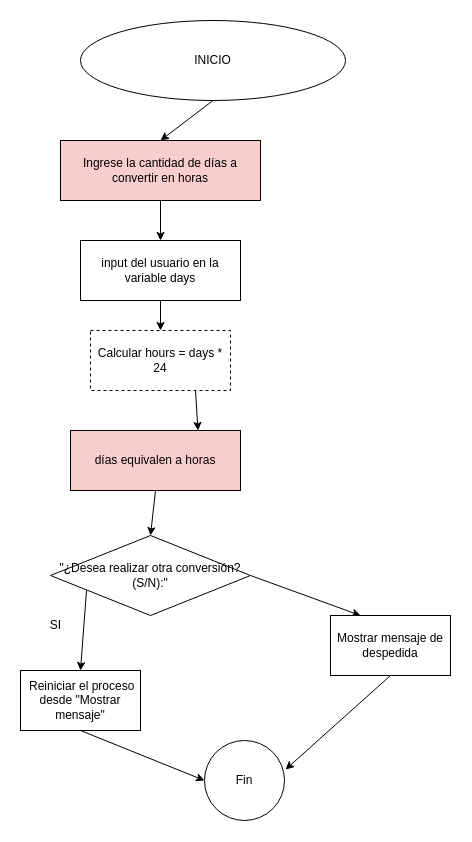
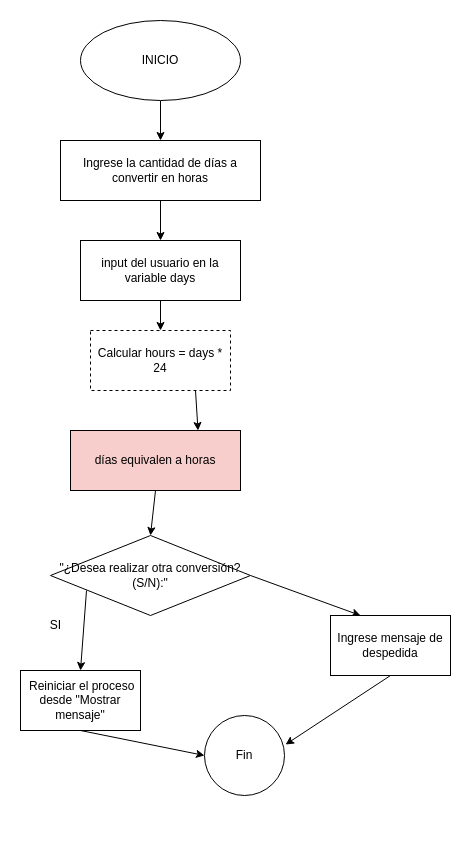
node "INICIO": size 265x80 -> 160x80
node "Ingrese la cantidad de días a convertir en horas": fillcolor #f8cecc -> #ffffff
node "Mostrar mensaje de despedida": label "Mostrar mensaje de despedida" -> "Ingrese mensaje de despedida"
node "Fin": moved (245, 781) -> (245, 756)
